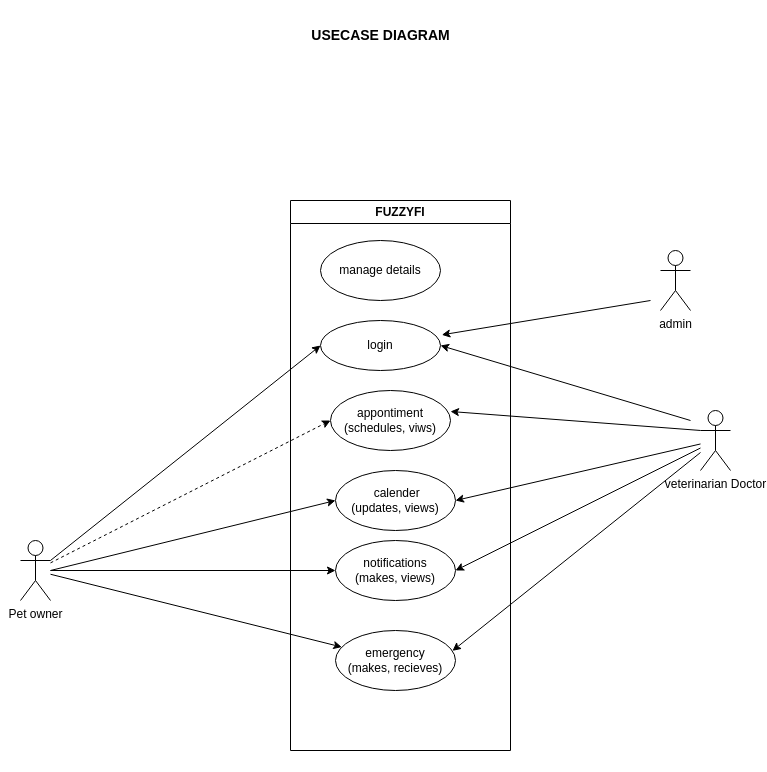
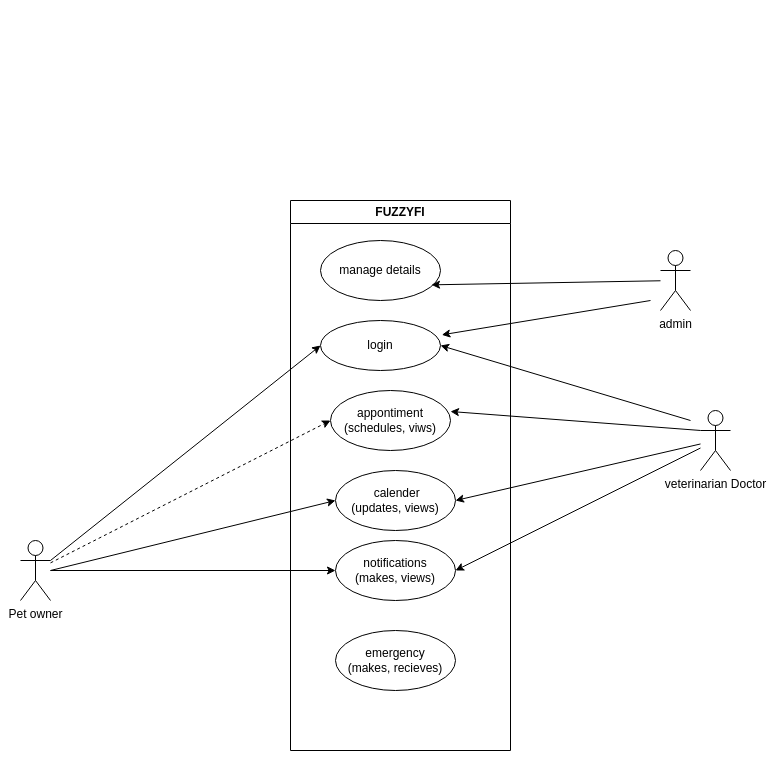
node "USECASE DIAGRAM": removed
edge "admin" -> "manage details": added
edge "veterinarian Doctor" -> "emergency (makes, recieves)": removed
edge "Pet owner" -> "emergency (makes, recieves)": removed
